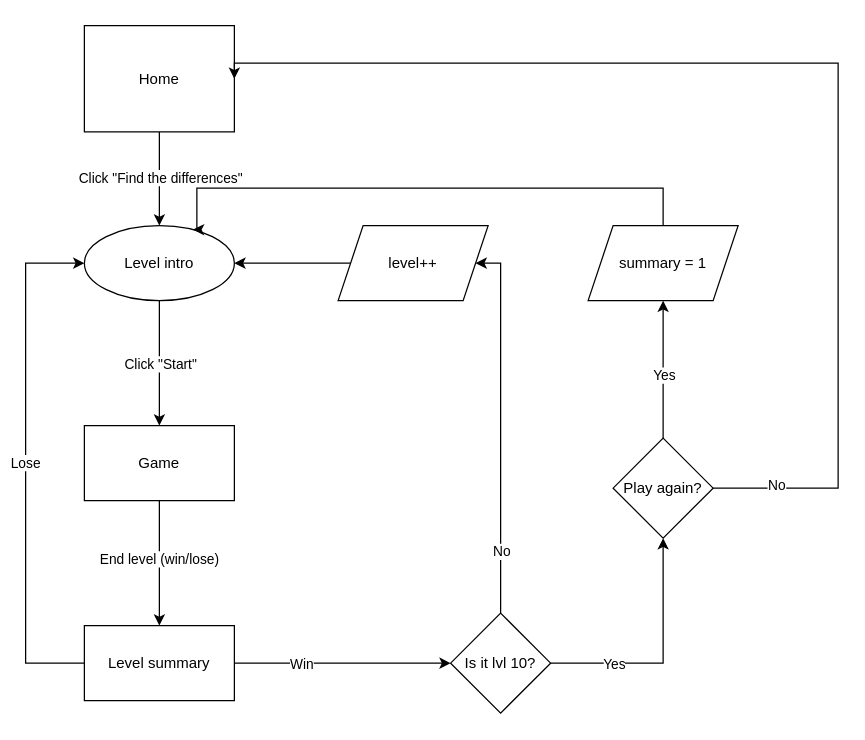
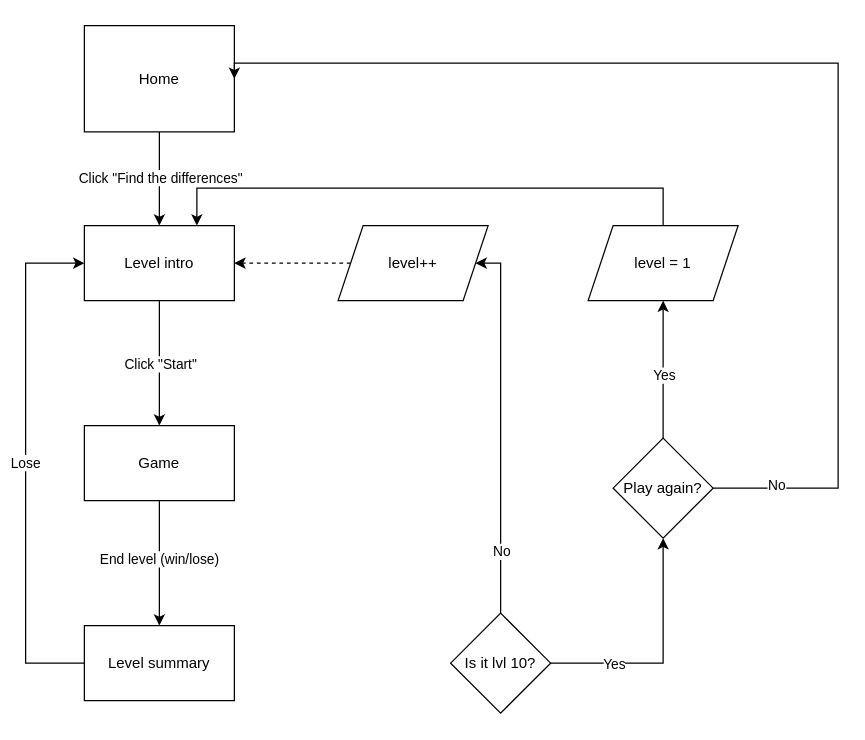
node "Level intro": shape ellipse -> rectangle
edge "level++" -> "Level intro": style solid -> dashed
node "summary = 1": label "summary = 1" -> "level = 1"
edge "Level summary" -> "Is it lvl 10?": removed, label "Win"
